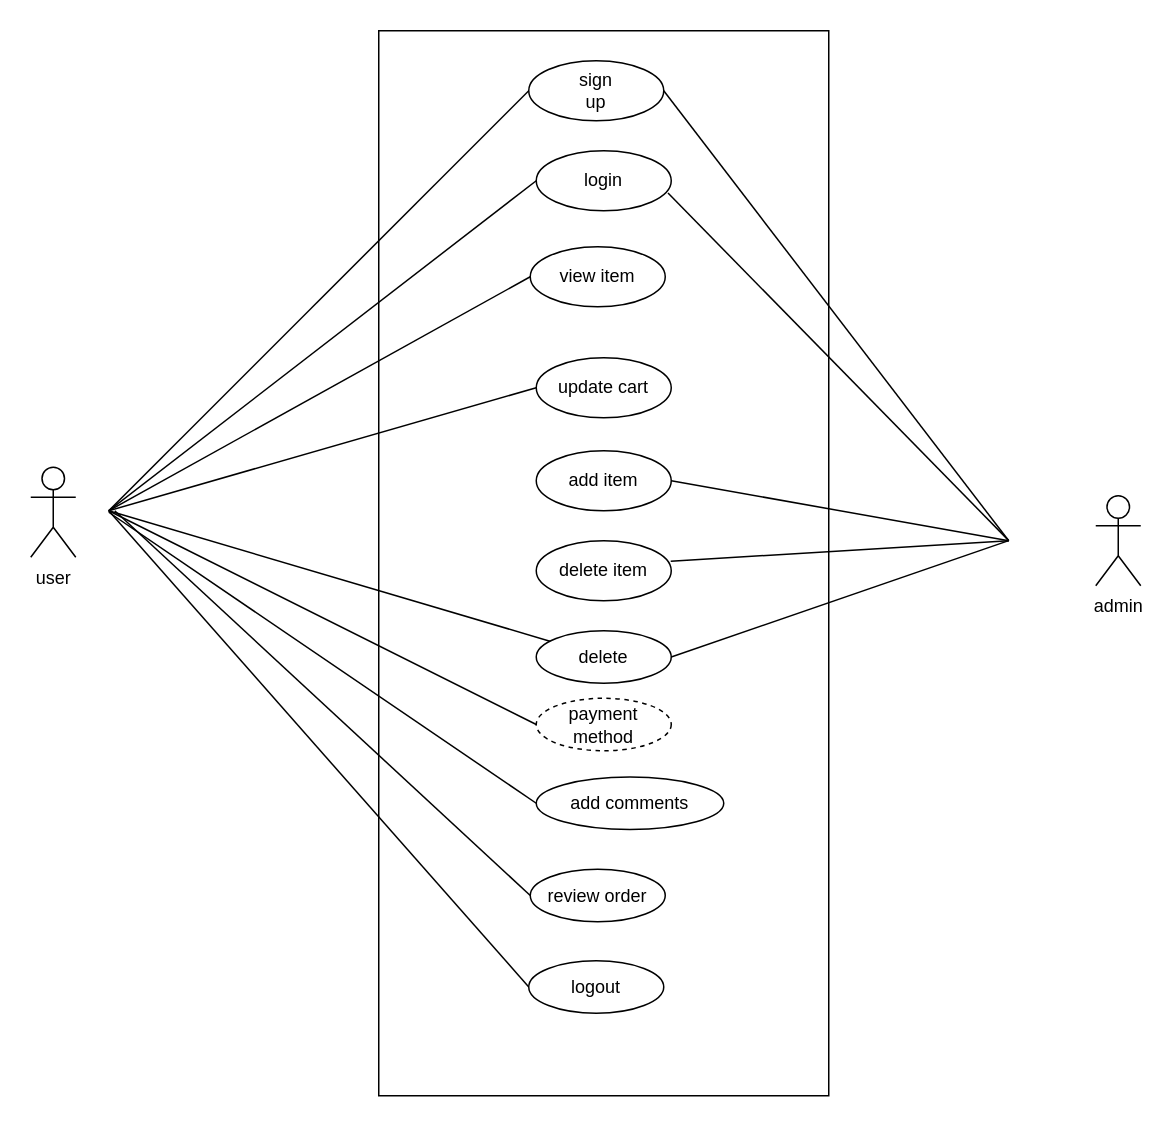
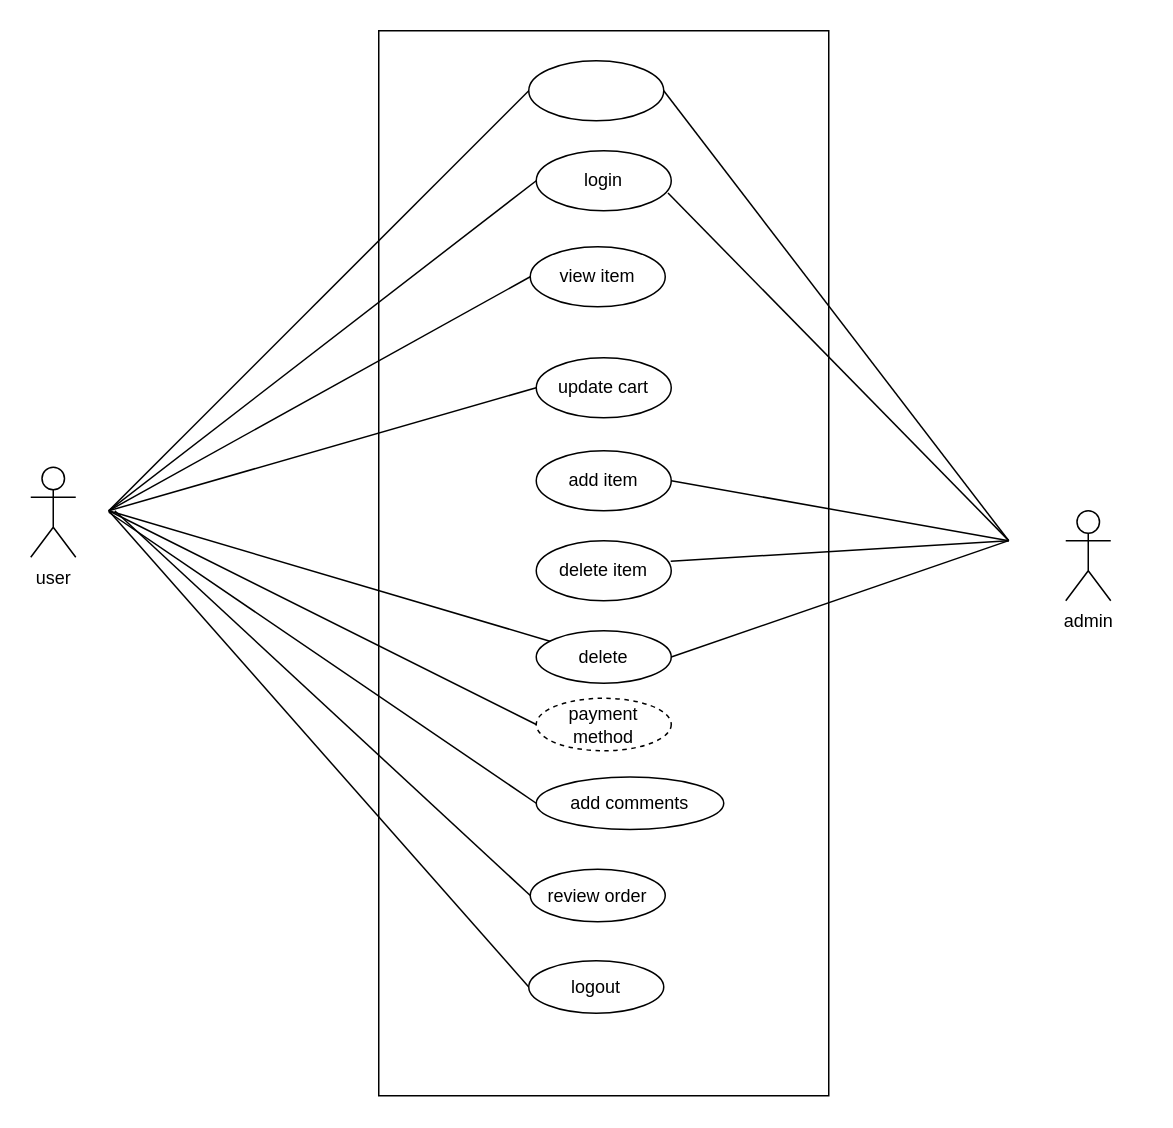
node "sign up": removed
node "admin": moved (1118, 541) -> (1088, 556)
